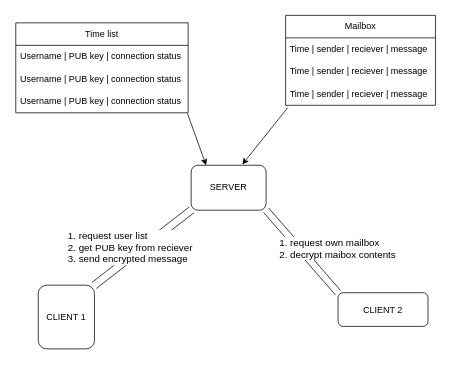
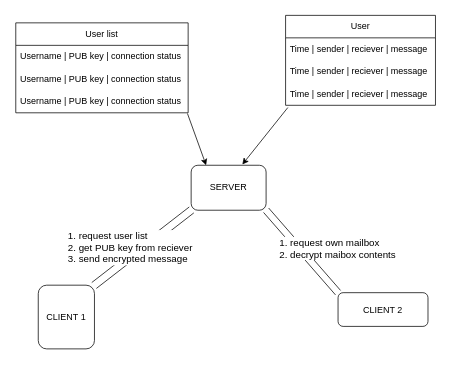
node "Mailbox": label "Mailbox" -> "User"
node "Time list": label "Time list" -> "User list"
